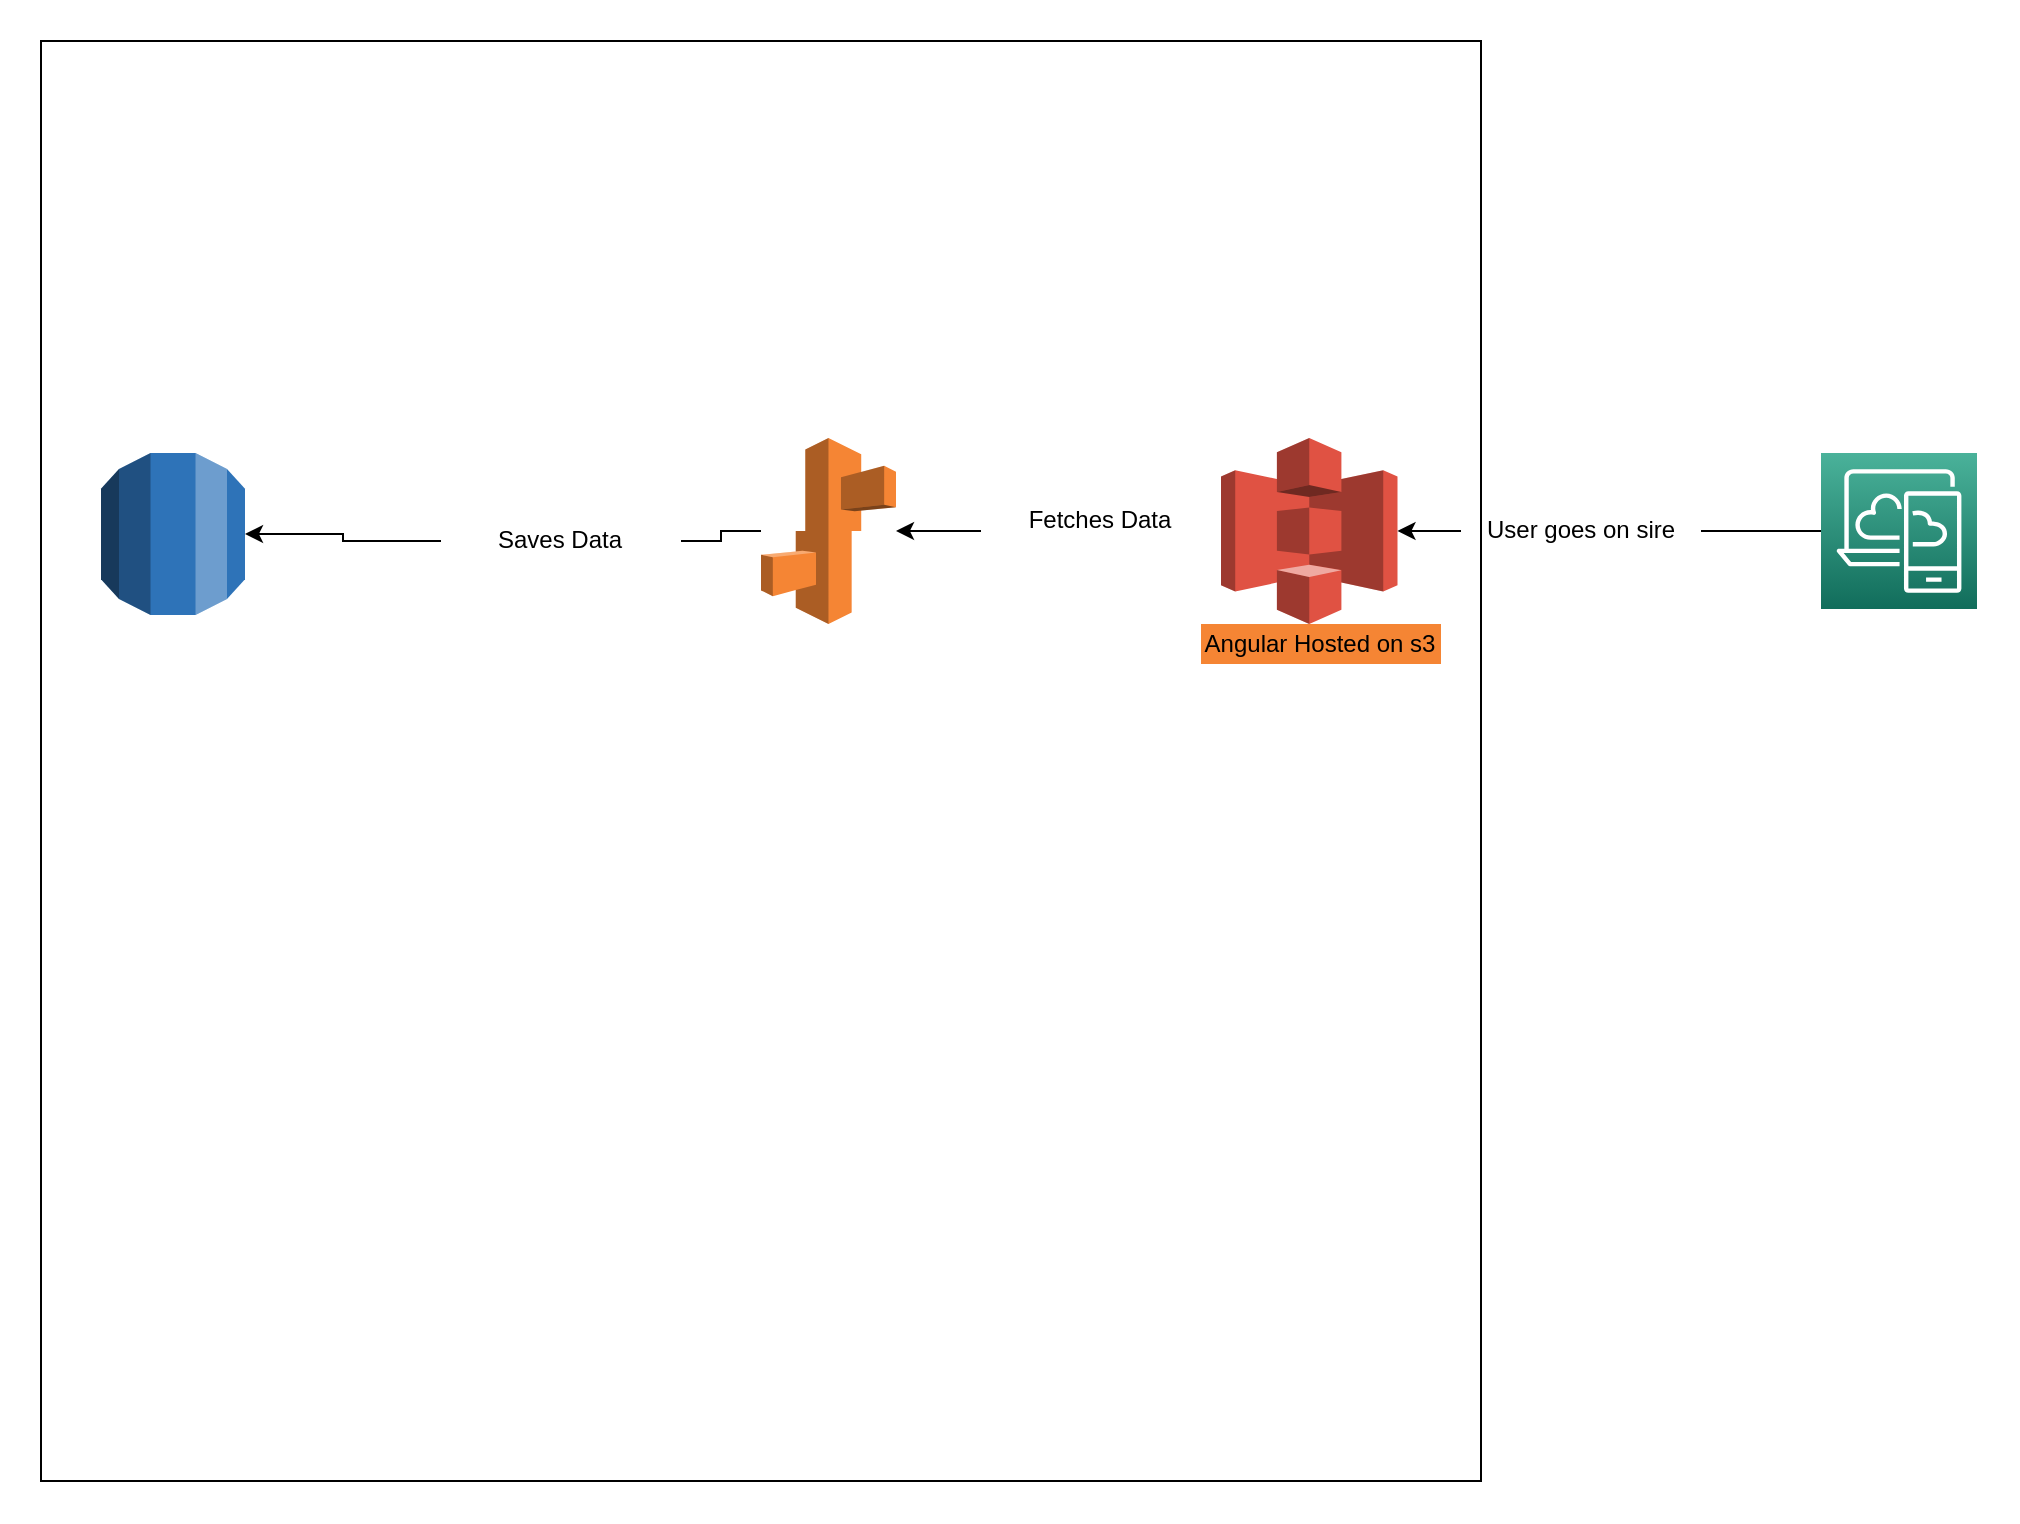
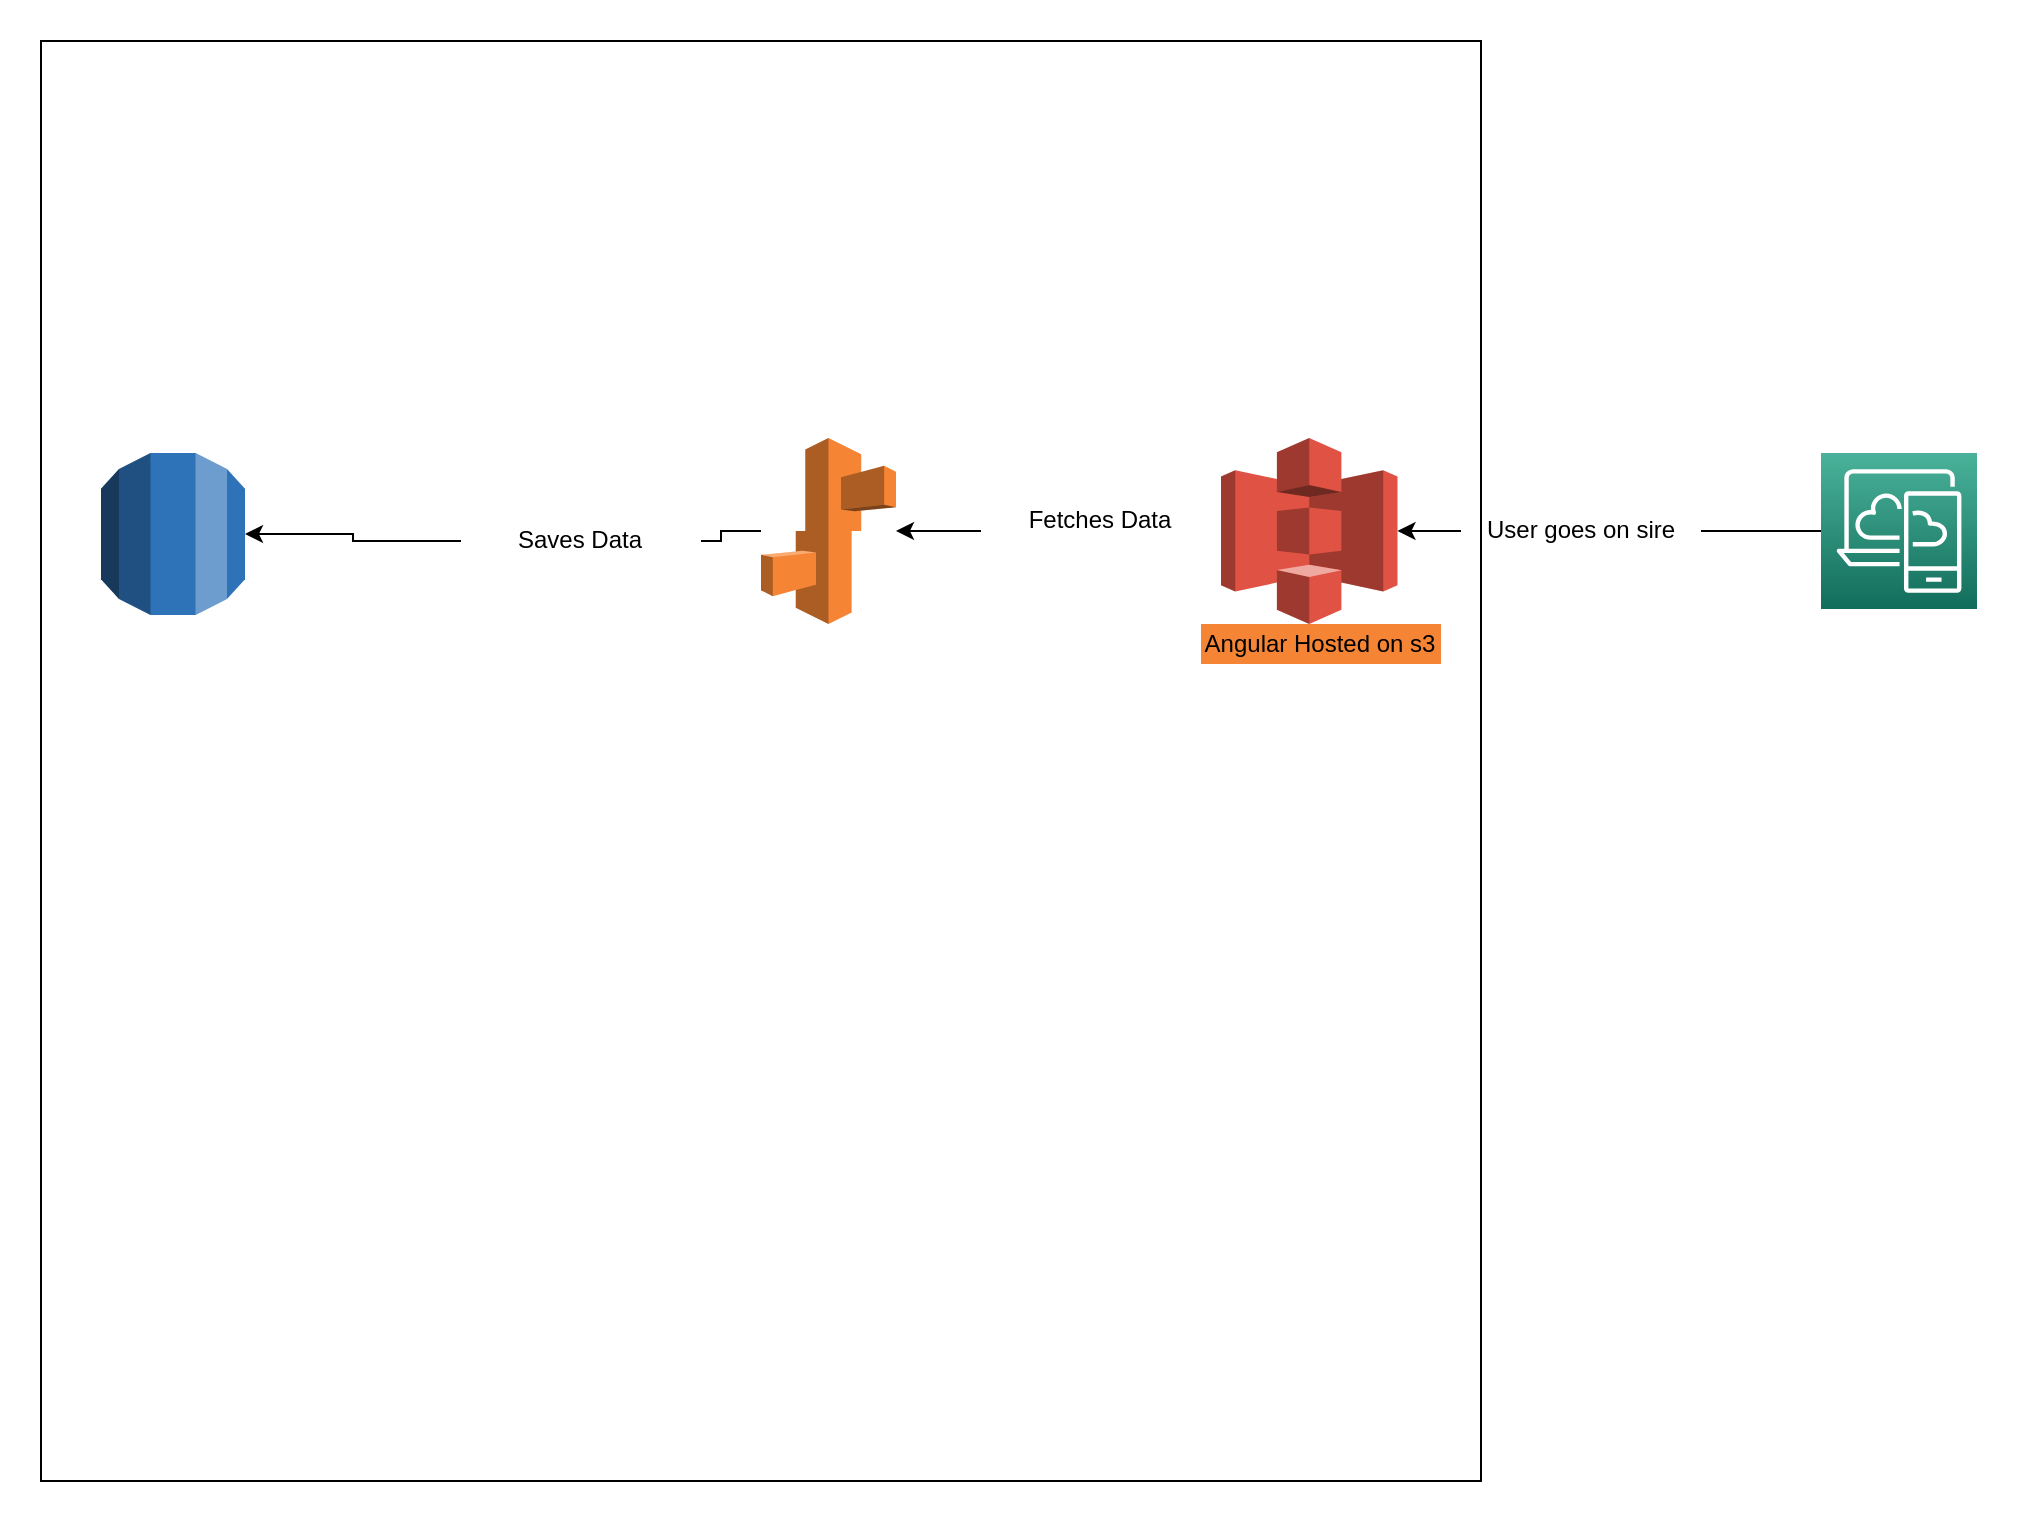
node "Saves Data": moved (561, 541) -> (581, 541)
